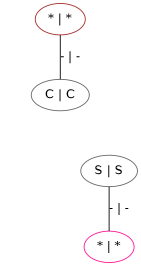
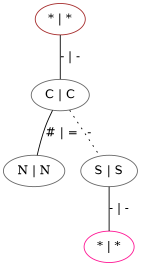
edge "C | C" -- "S | S": added, label "-"
node "N | N": added
